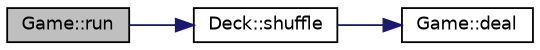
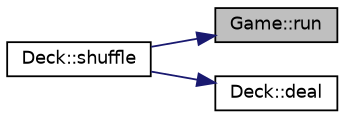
edge "Game::run" -> "Deck::shuffle": reversed
node "Game::deal": label "Game::deal" -> "Deck::deal"
